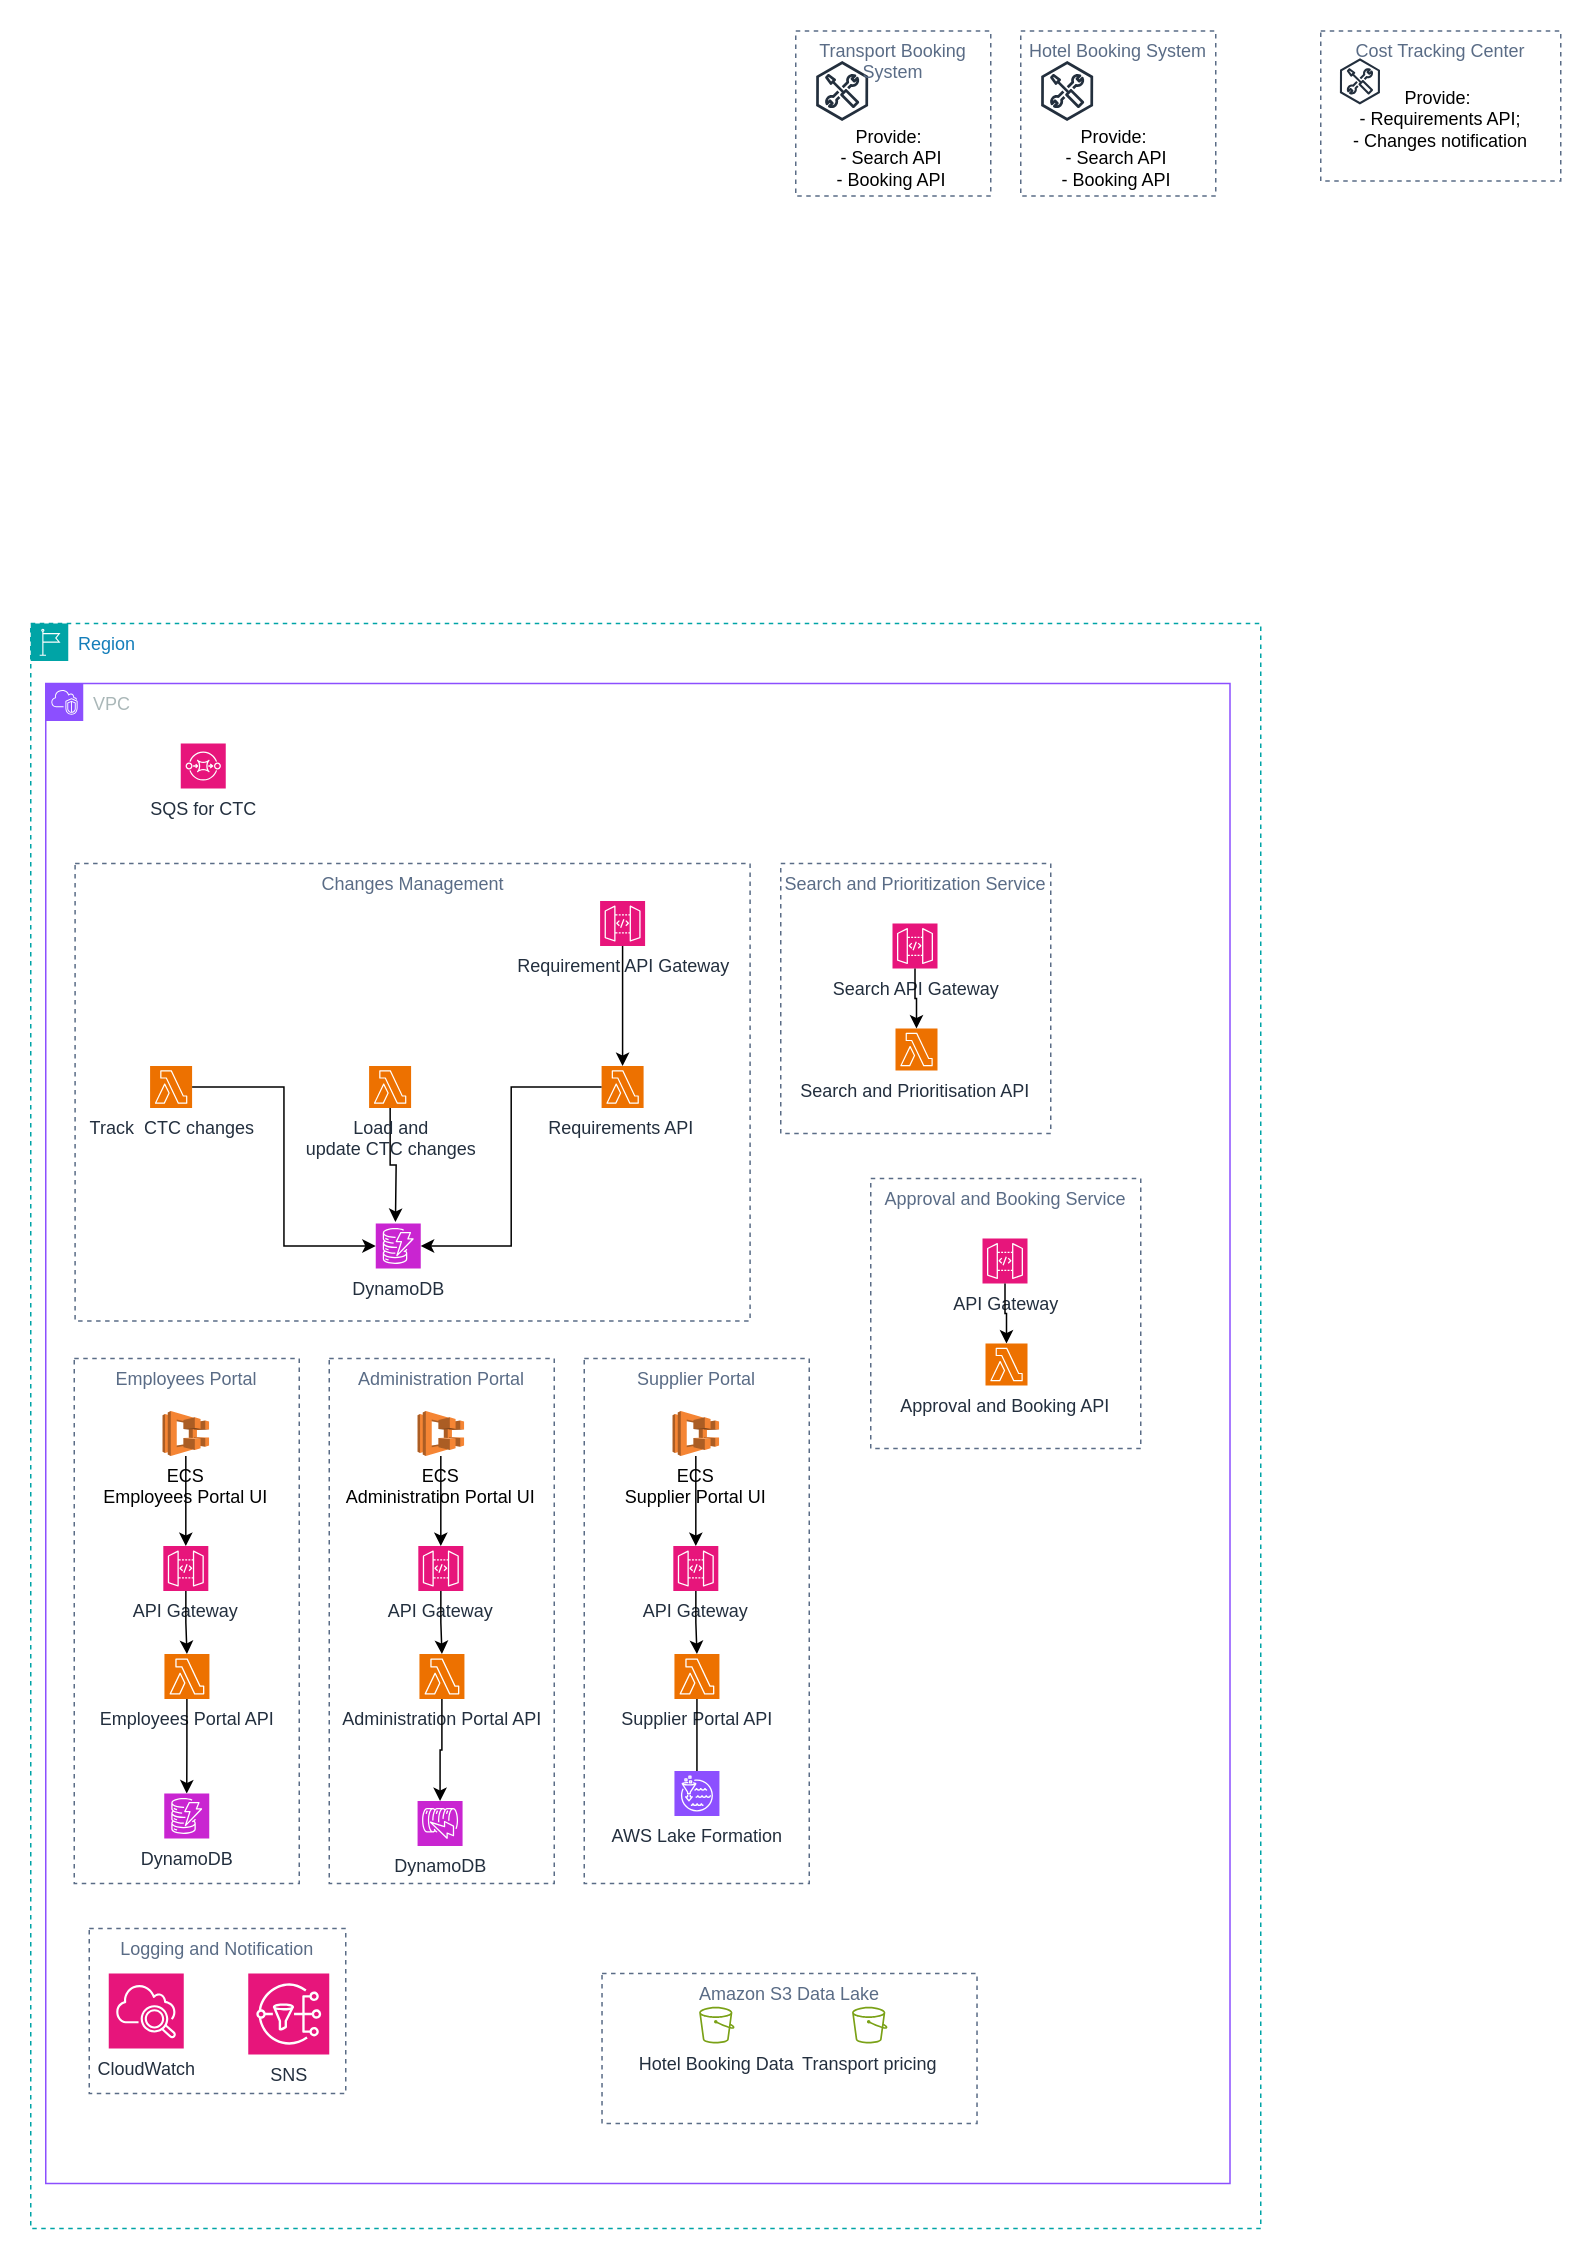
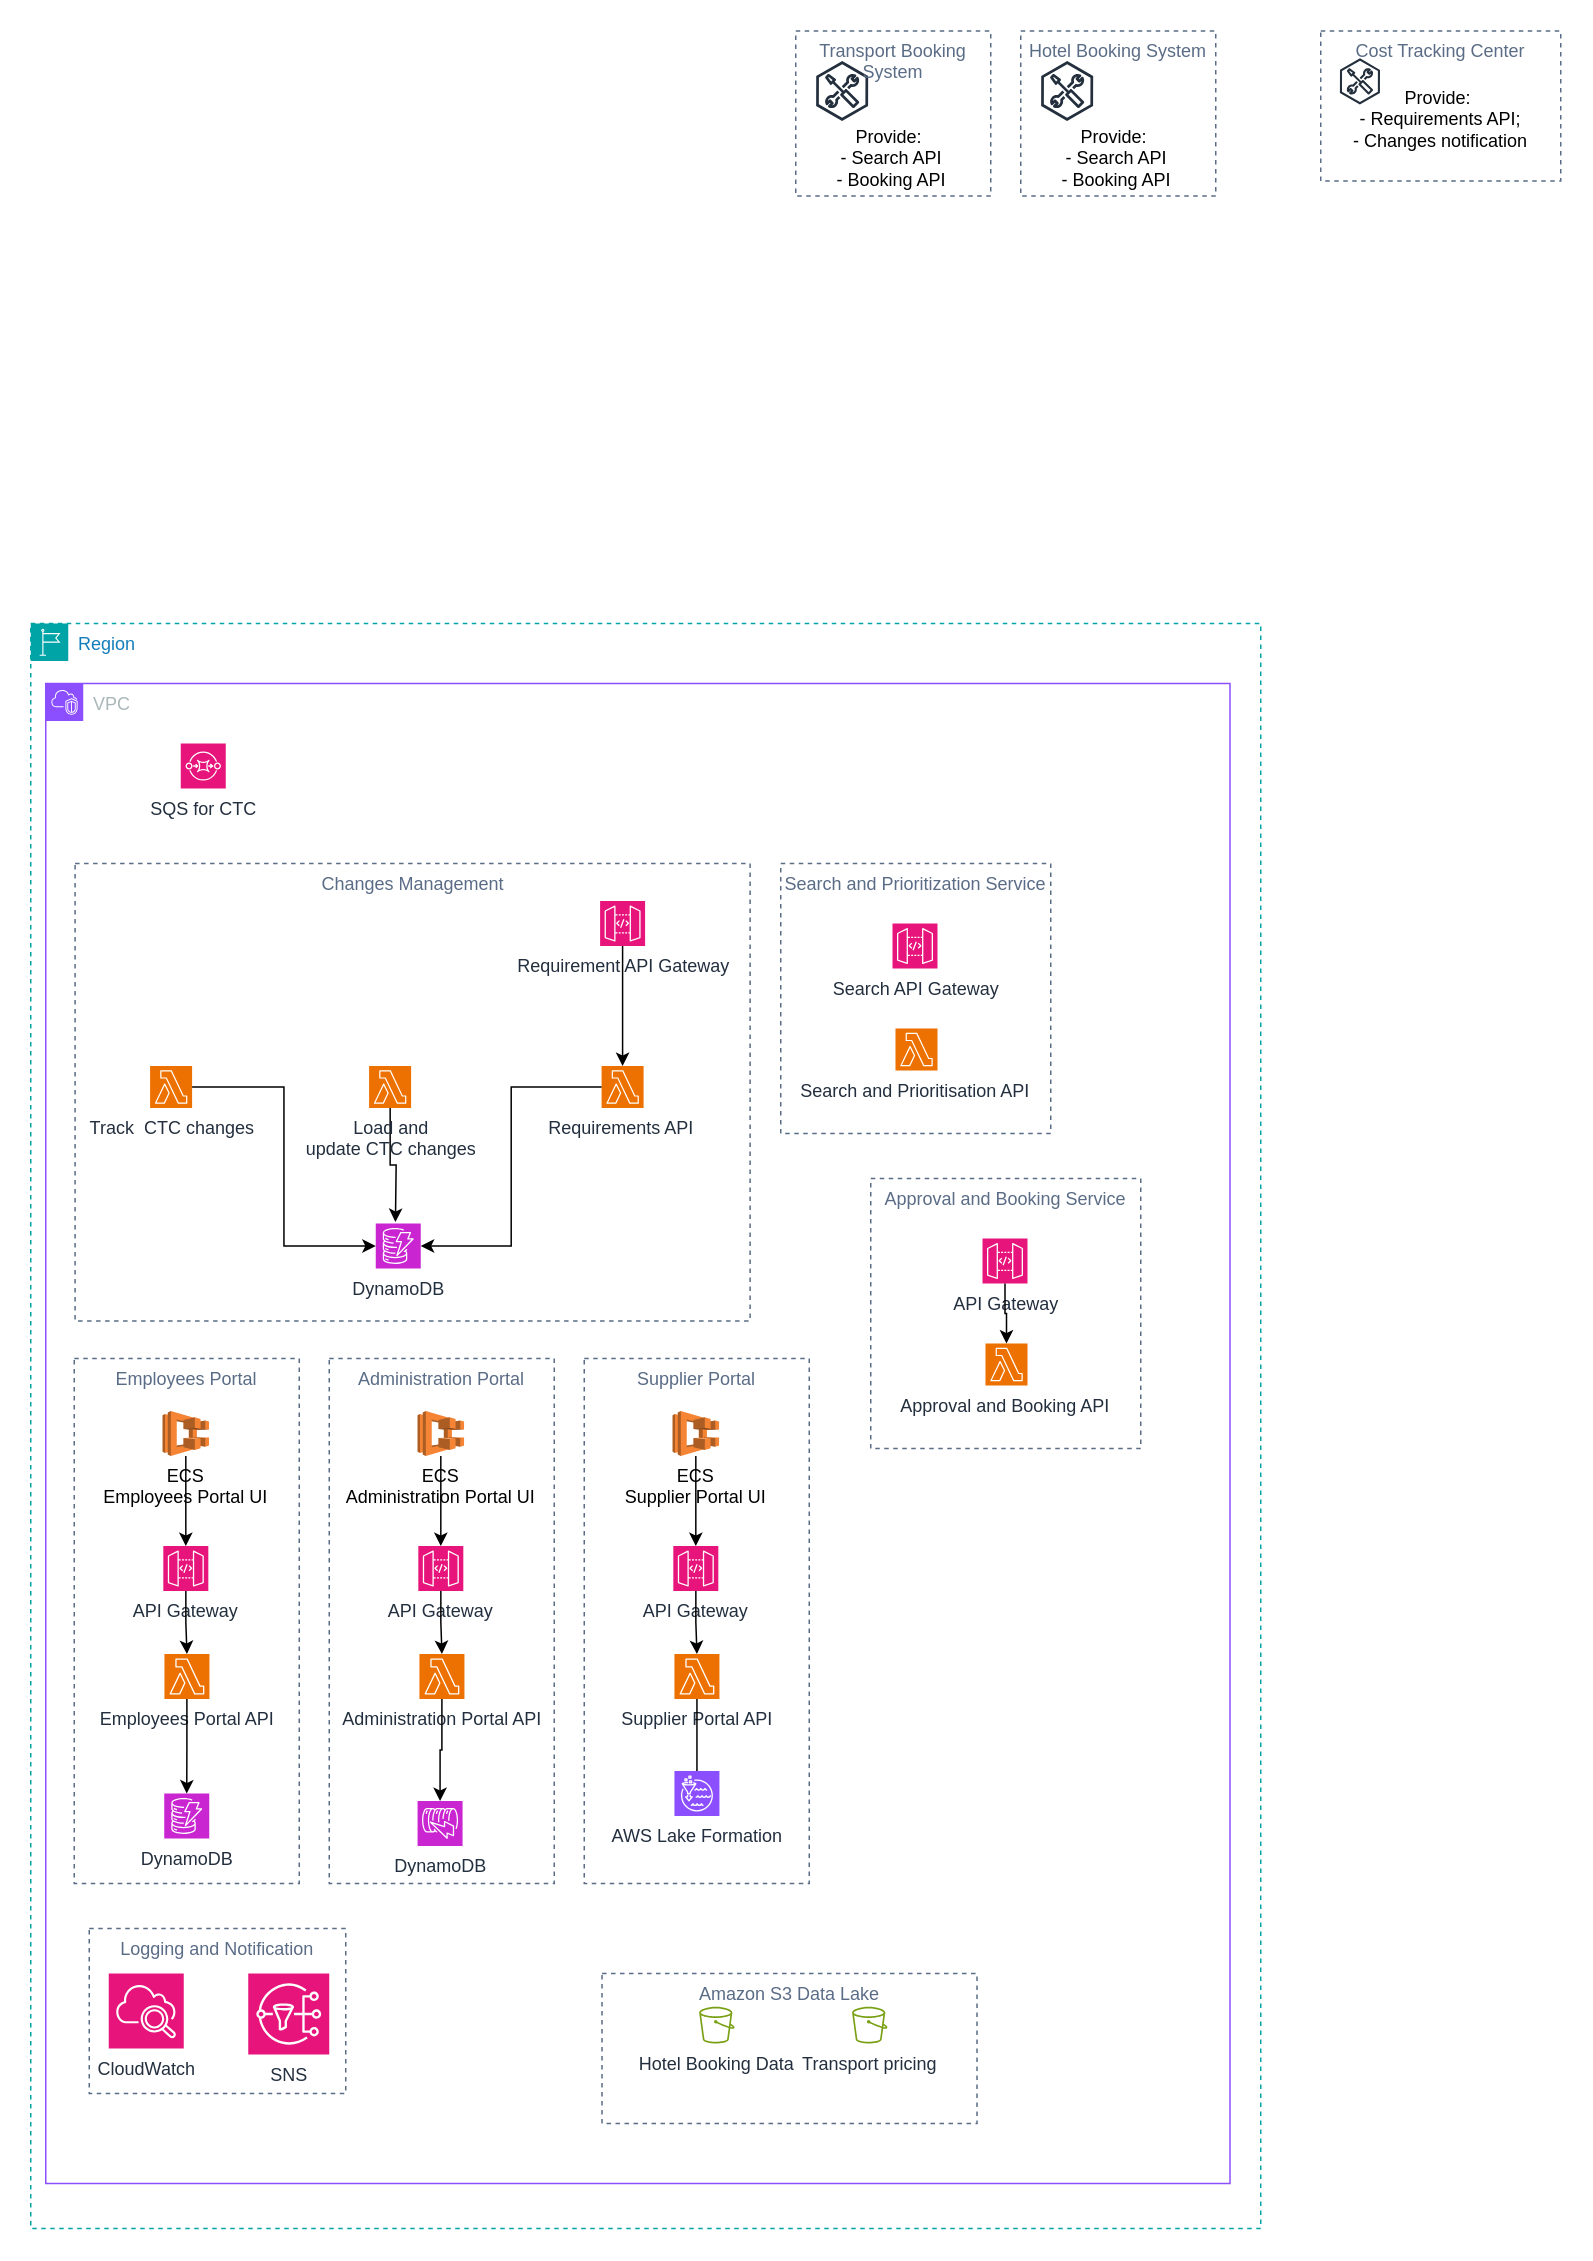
edge "Search API Gateway" -> "Search and Prioritisation API": removed
